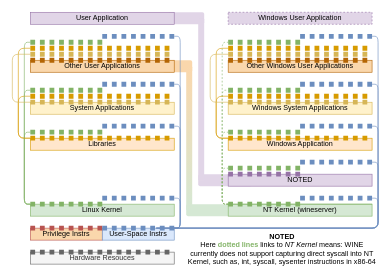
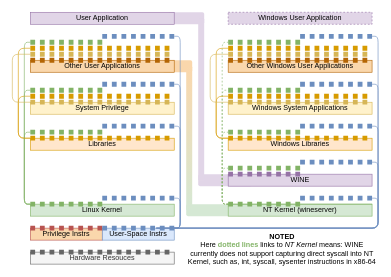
node "System Applications": label "System Applications" -> "System Privilege"
node "Windows Application": label "Windows Application" -> "Windows Libraries"
node "NOTED": label "NOTED" -> "WINE"
